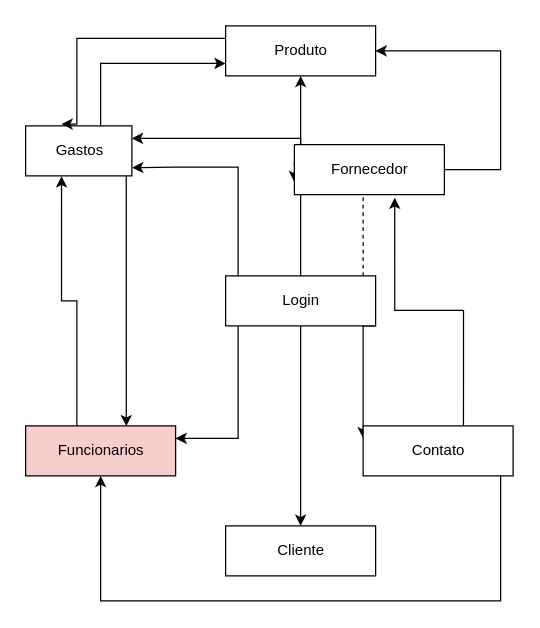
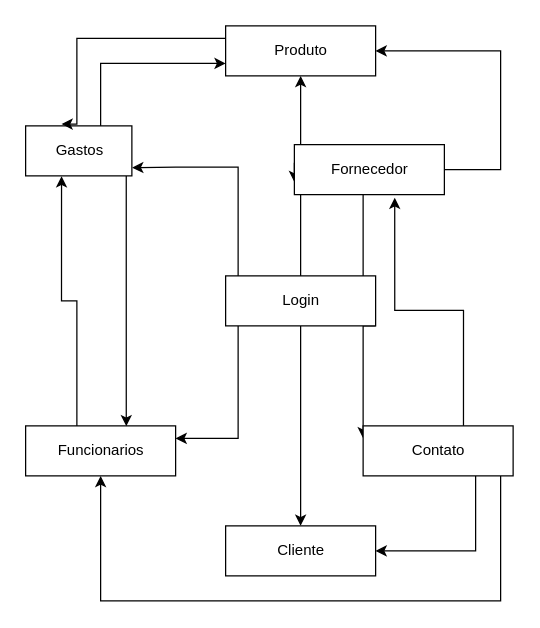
edge "Fornecedor" -> "Gastos": removed
edge "Login" -> "Fornecedor": style dashed -> solid
node "Funcionarios": fillcolor #f8cecc -> #ffffff
edge "Contato" -> "Cliente": added
